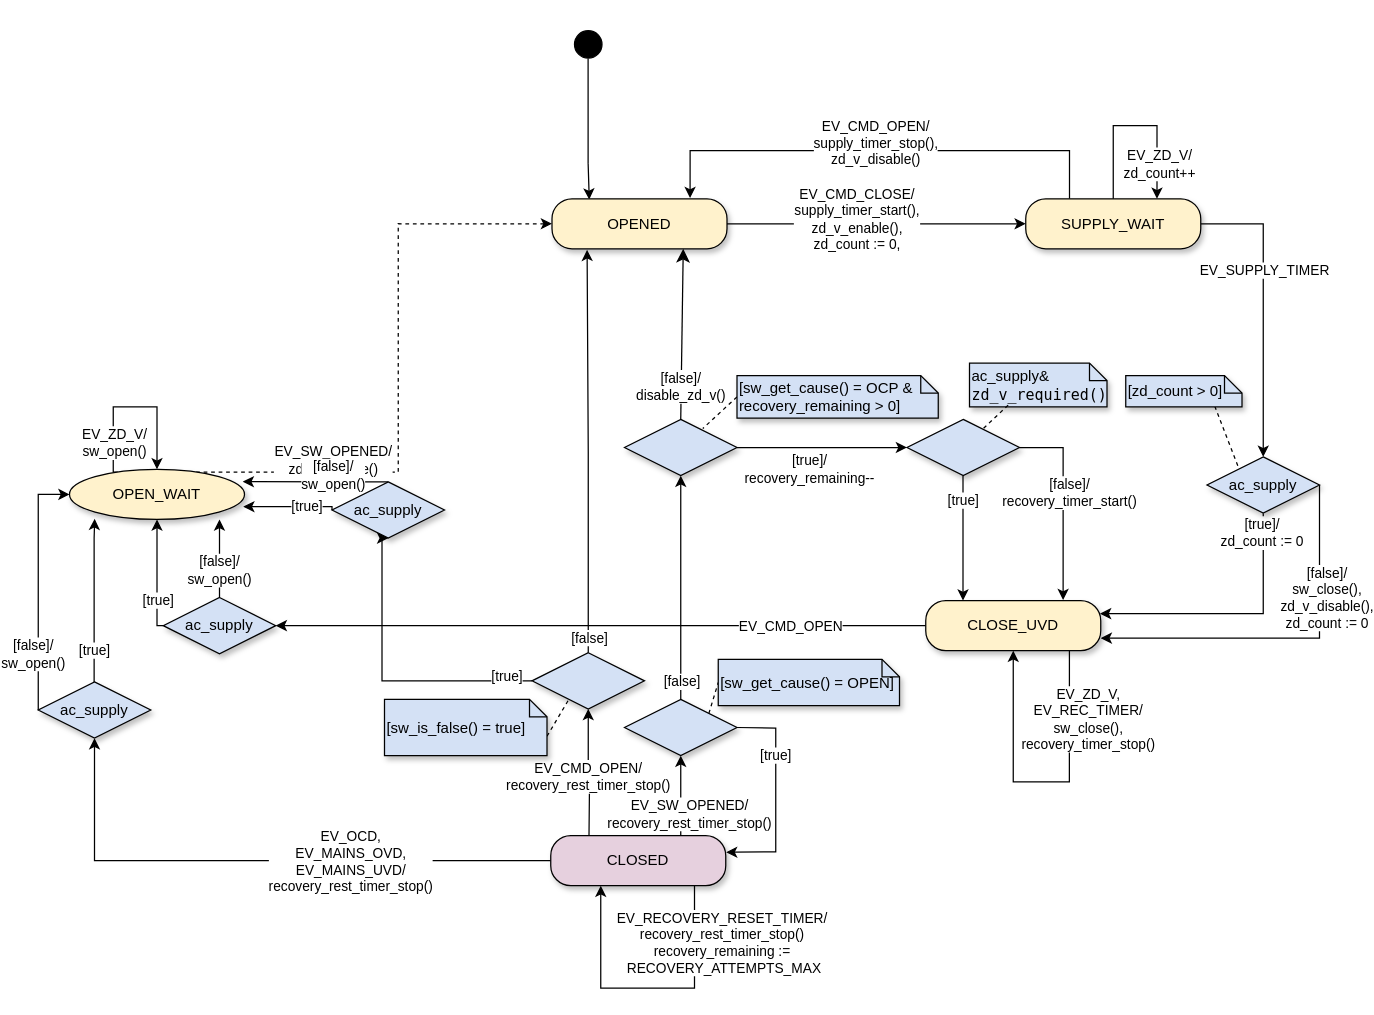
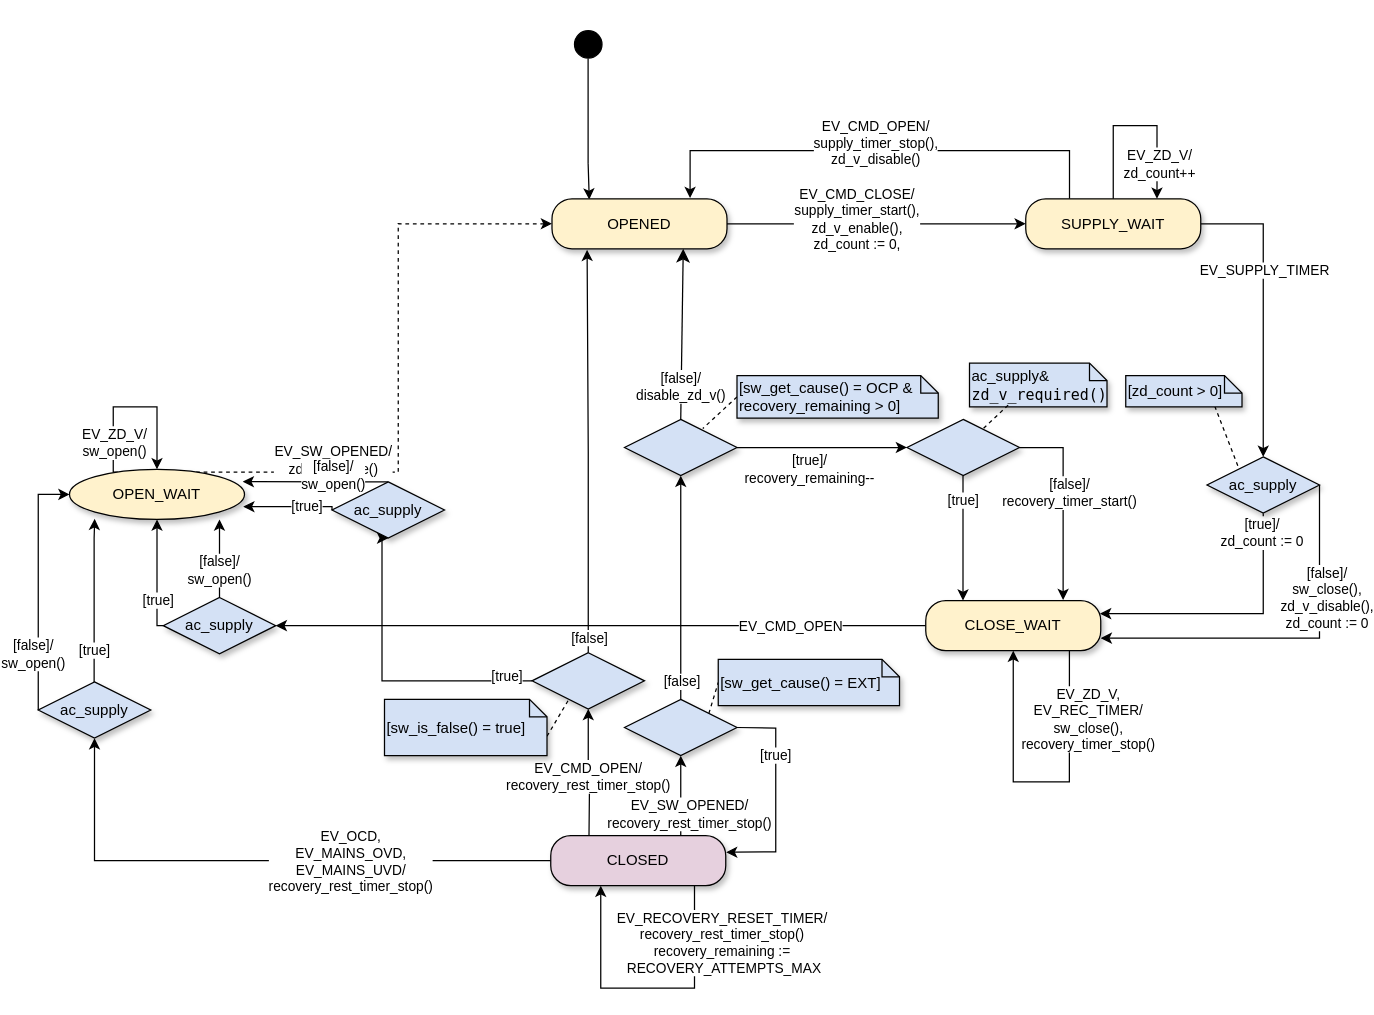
node "CLOSE_UVD": label "CLOSE_UVD" -> "CLOSE_WAIT"
node "[sw_get_cause() = OPEN]": label "[sw_get_cause() = OPEN]" -> "[sw_get_cause() = EXT]"
